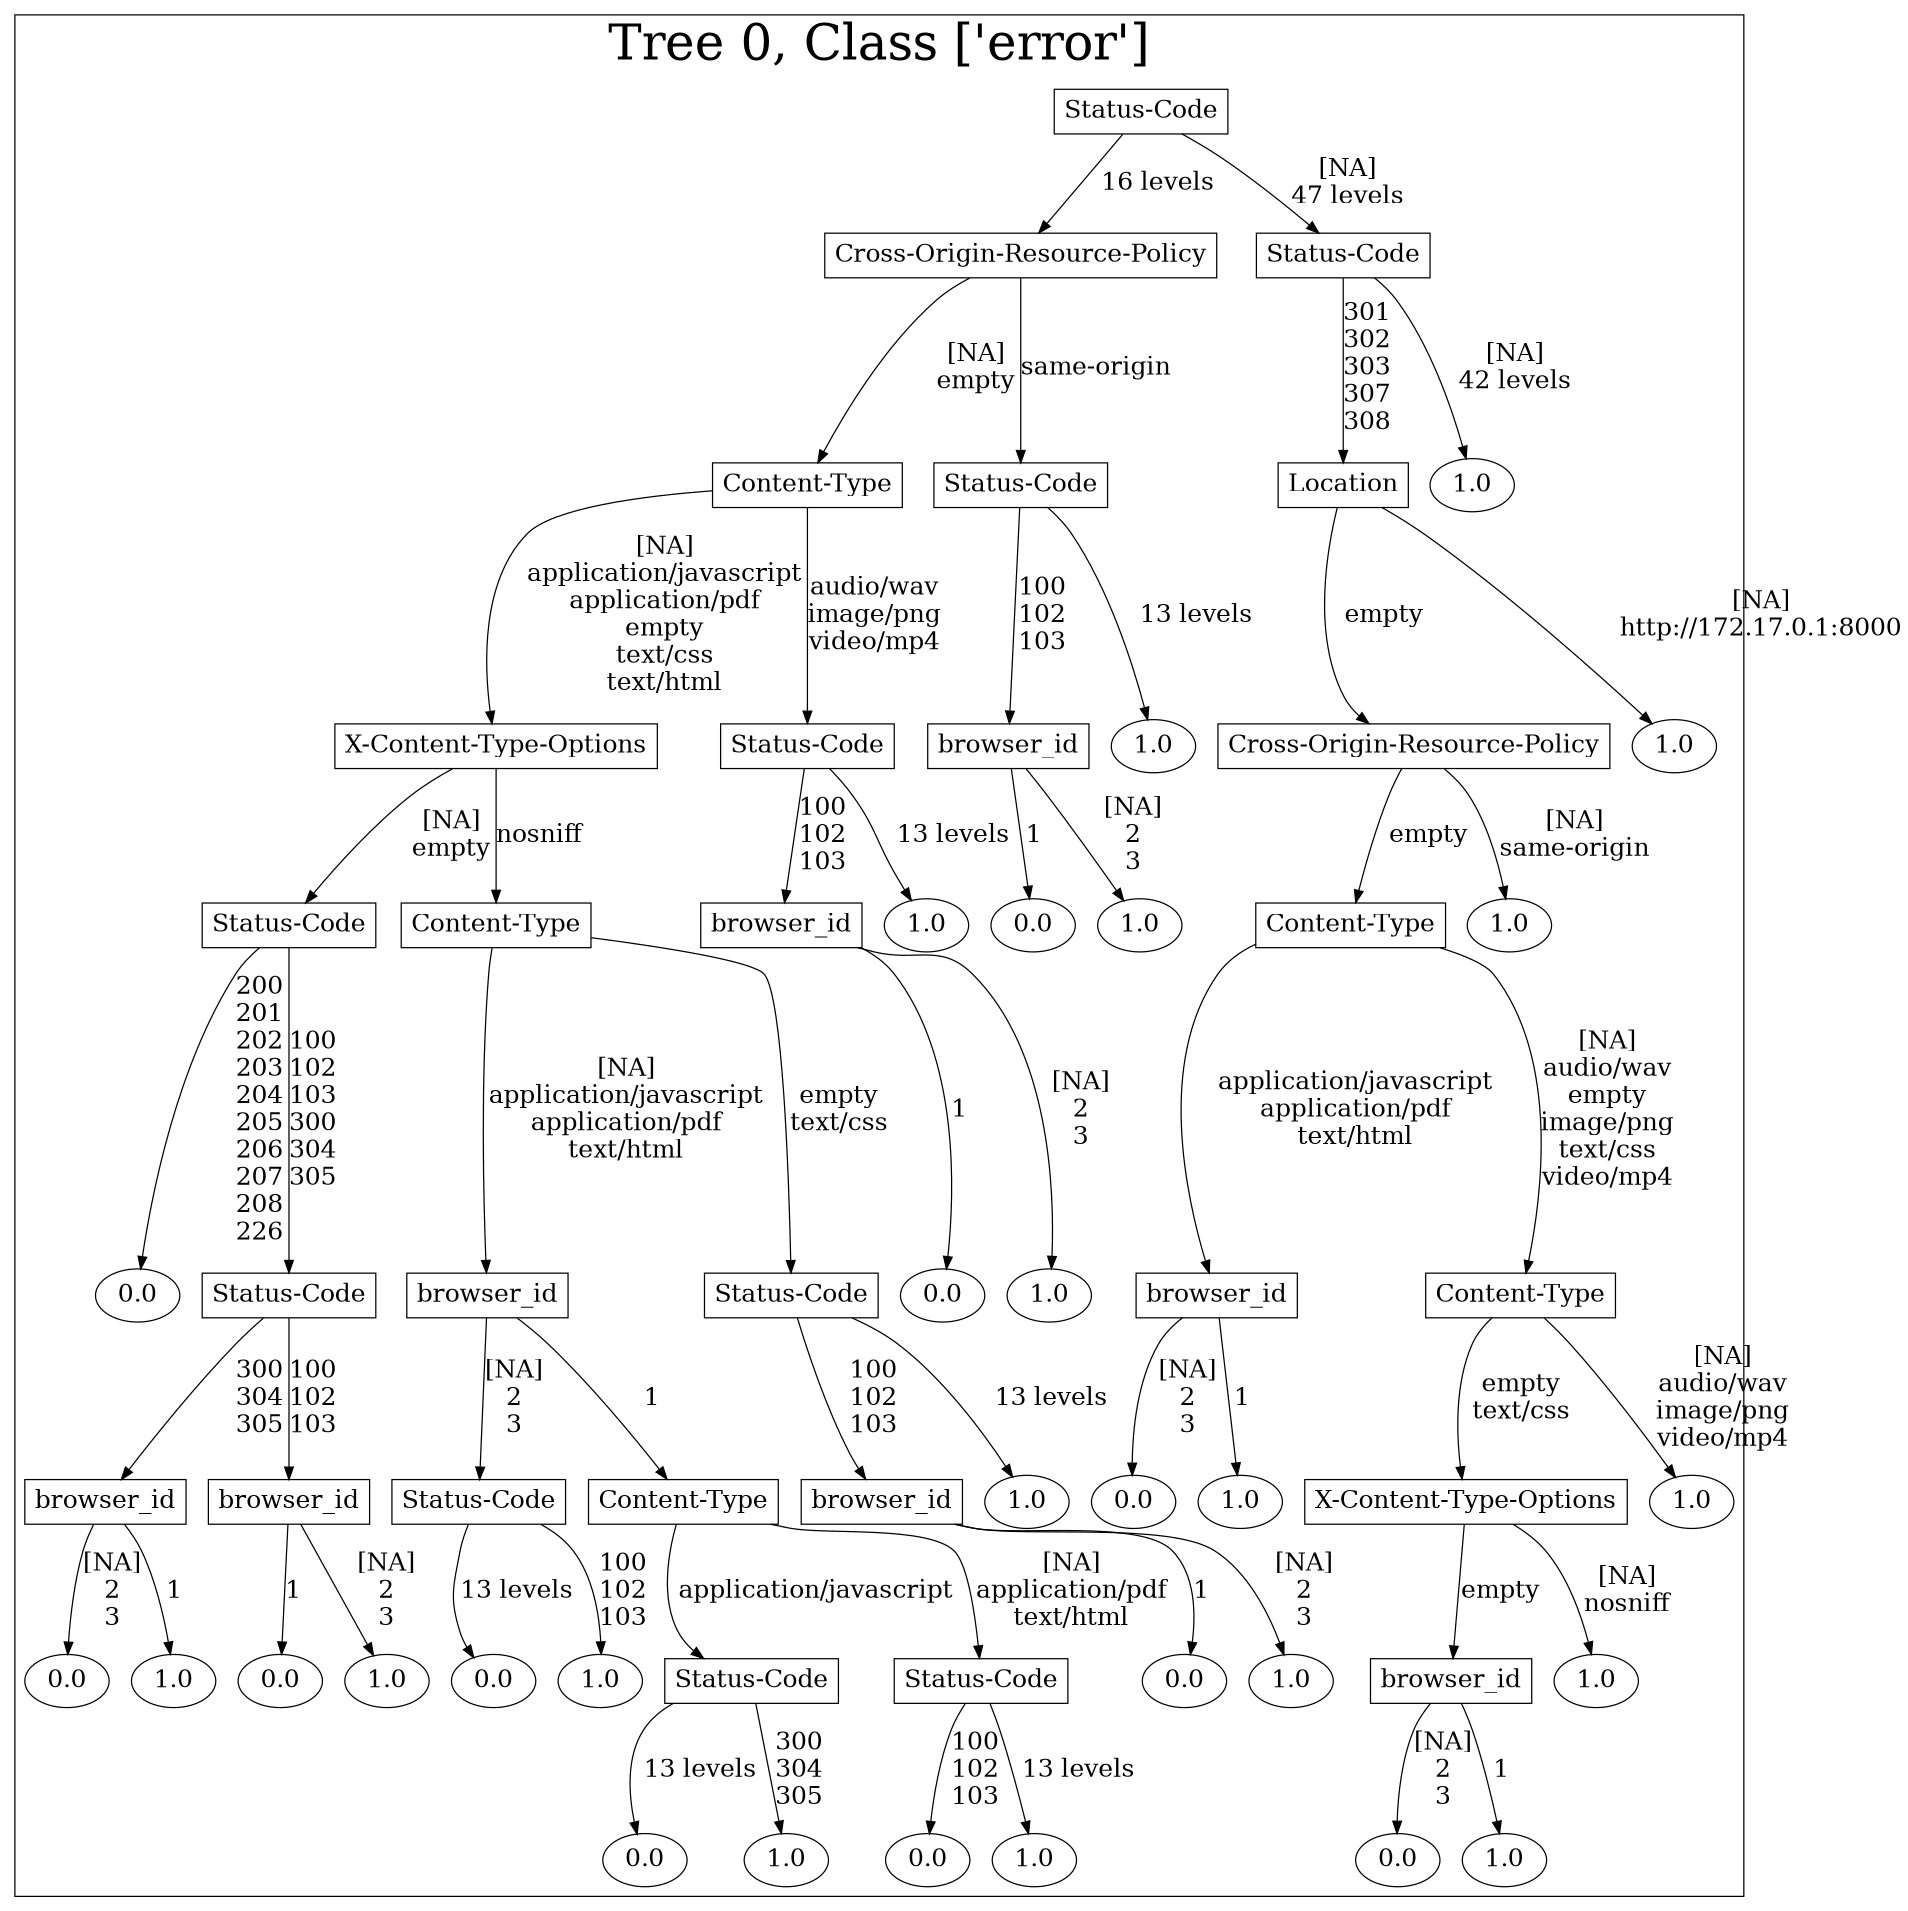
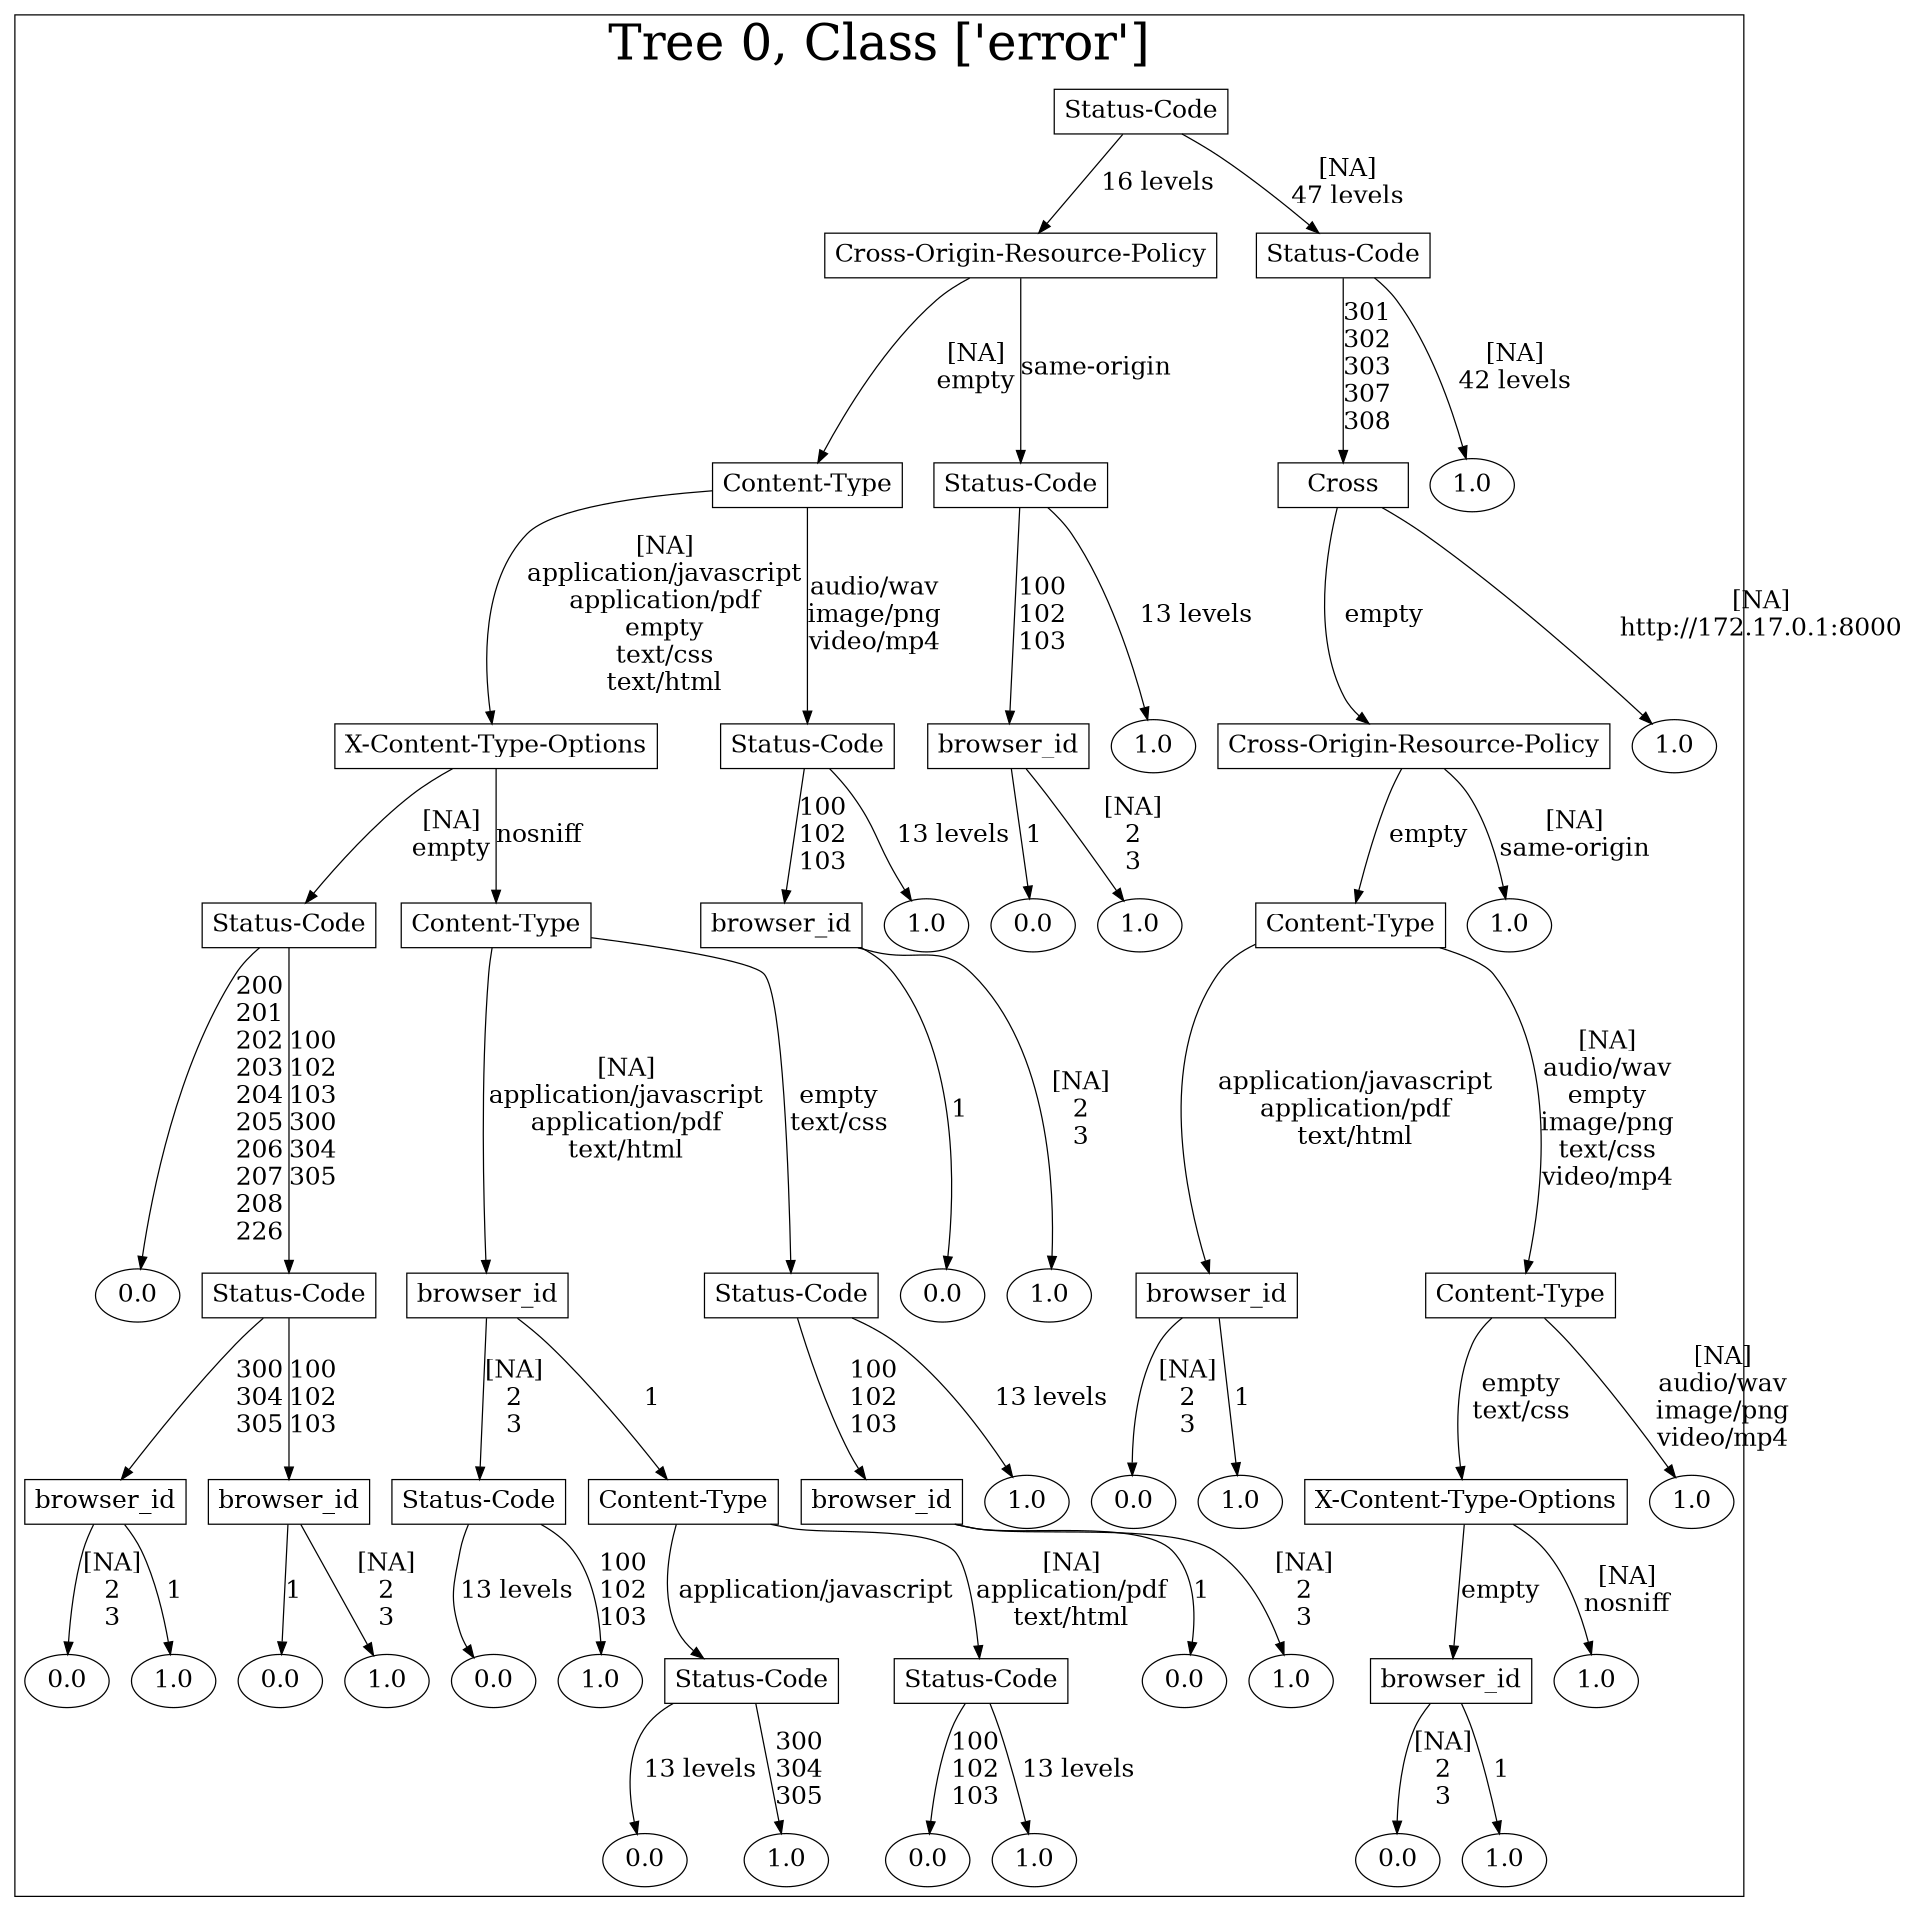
node "Location": label "Location" -> "Cross"
